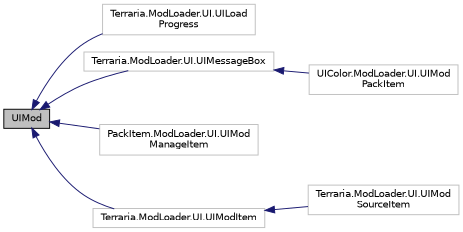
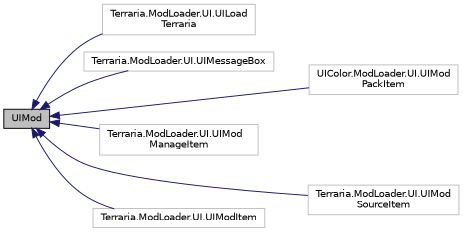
node "Terraria.ModLoader.UI.UILoad Progress": label "Terraria.ModLoader.UI.UILoad Progress" -> "Terraria.ModLoader.UI.UILoad Terraria"
edge "UIColor.ModLoader.UI.UIMod PackItem" -> "Terraria.ModLoader.UI.UIMessageBox": now "UIColor.ModLoader.UI.UIMod PackItem" -> "UIMod"
node "PackItem.ModLoader.UI.UIMod ManageItem": label "PackItem.ModLoader.UI.UIMod ManageItem" -> "Terraria.ModLoader.UI.UIMod ManageItem"
edge "Terraria.ModLoader.UI.UIMod SourceItem" -> "Terraria.ModLoader.UI.UIModItem": now "Terraria.ModLoader.UI.UIMod SourceItem" -> "UIMod"
